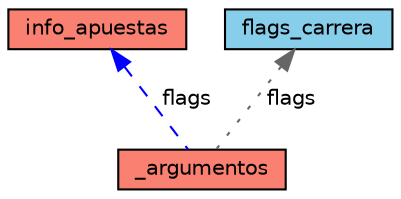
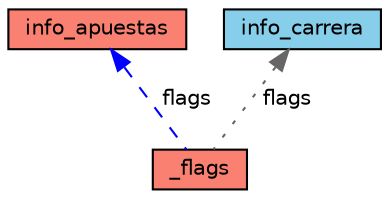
node "flags_carrera": label "flags_carrera" -> "info_carrera"
node "_argumentos": label "_argumentos" -> "_flags"
